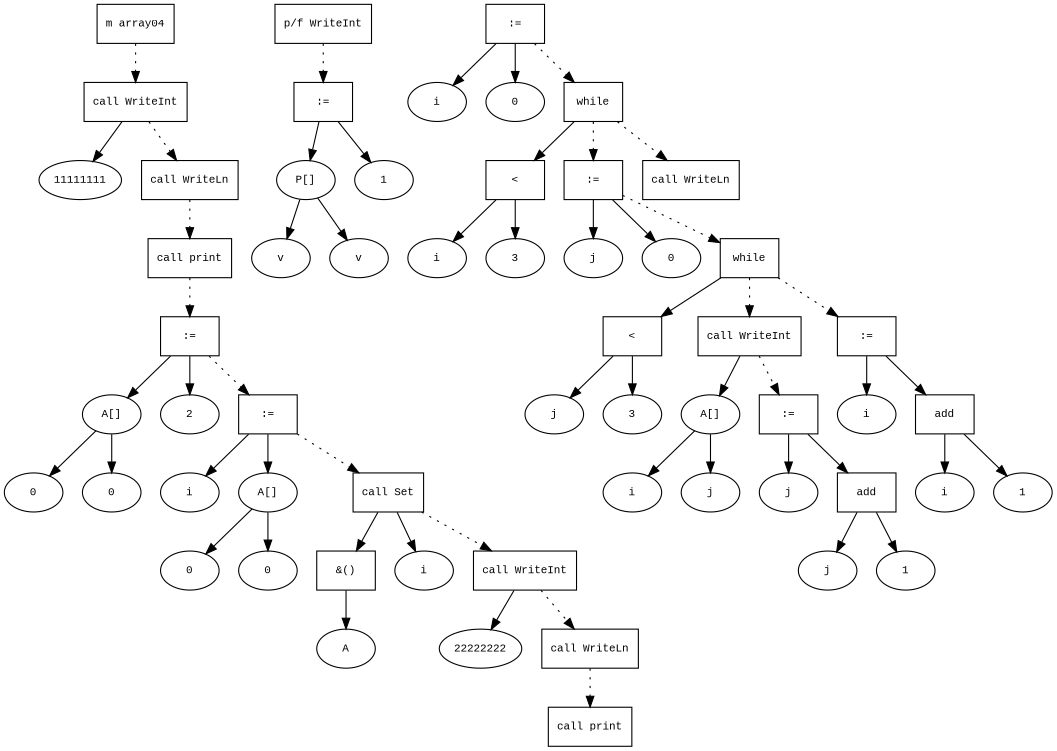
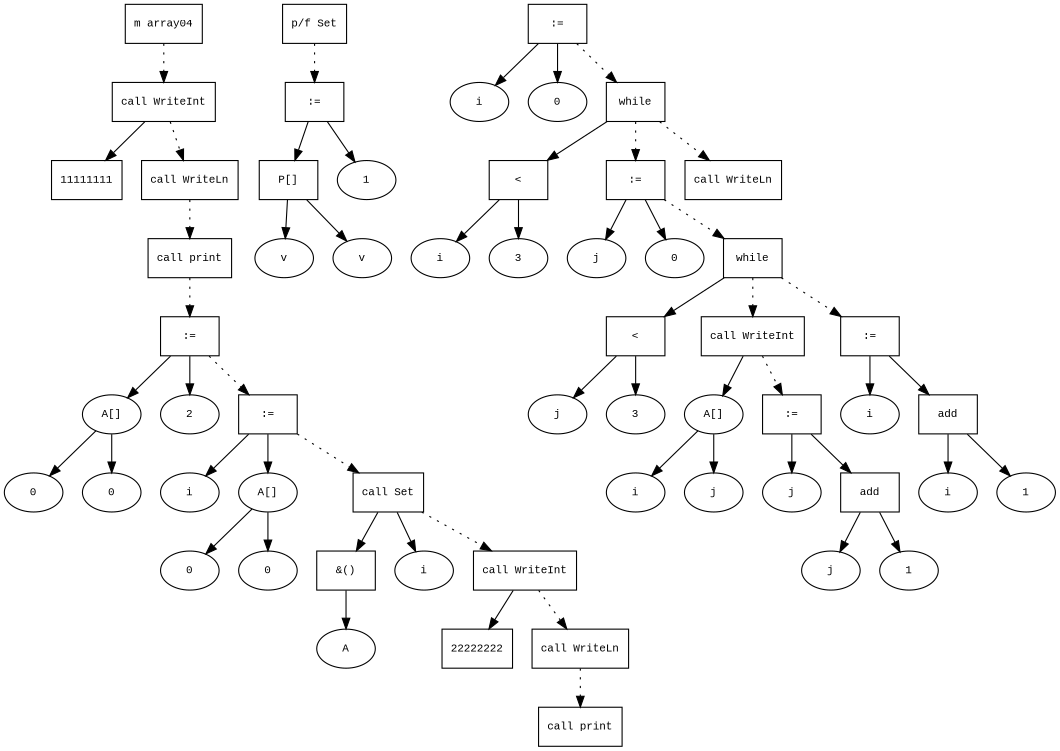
node "p/f WriteInt": label "p/f WriteInt" -> "p/f Set"
node "11111111": shape ellipse -> box
node "P[]": shape ellipse -> box
node "22222222": shape ellipse -> box
